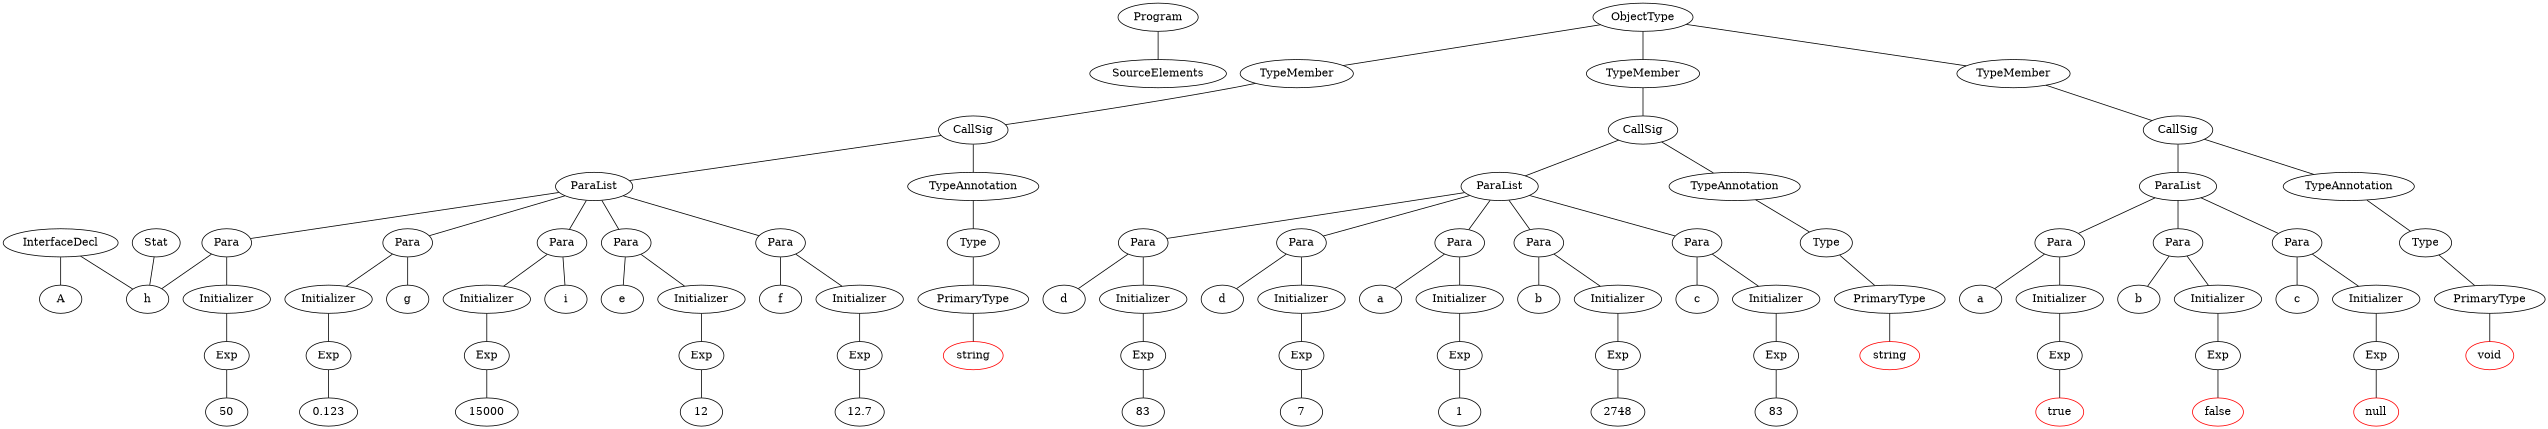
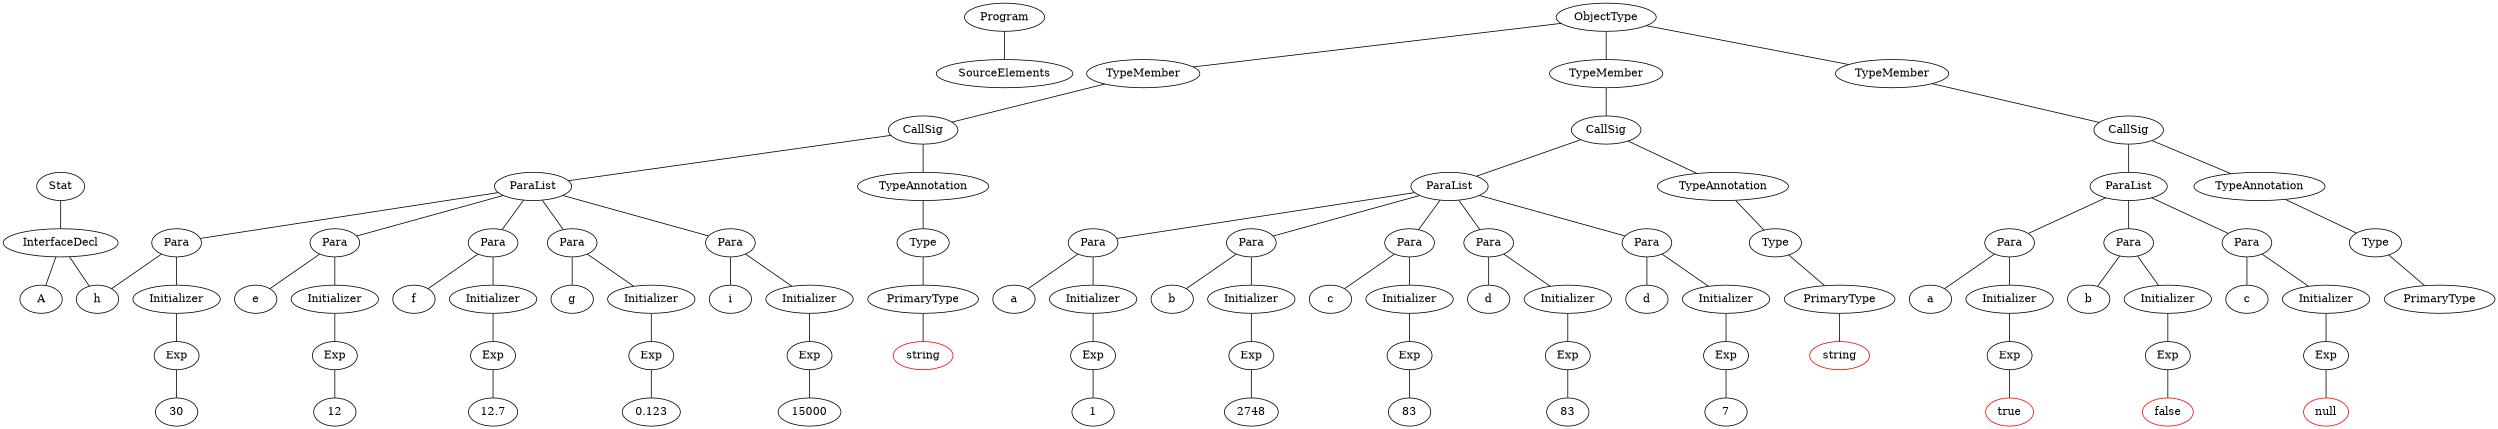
edge "Stat" -- "h": now "Stat" -- "InterfaceDecl"
node "void": removed
node "50": label "50" -> "30"
